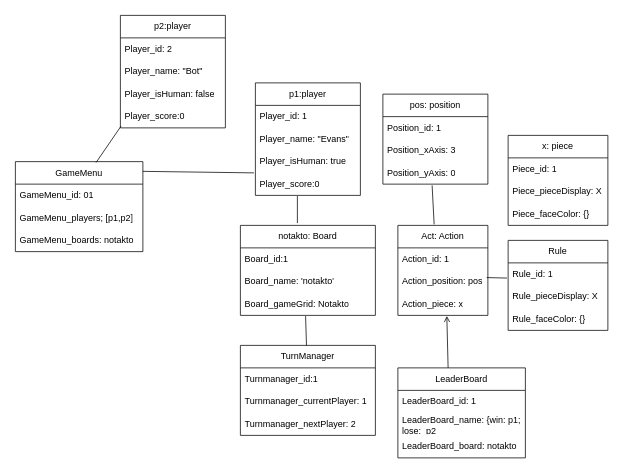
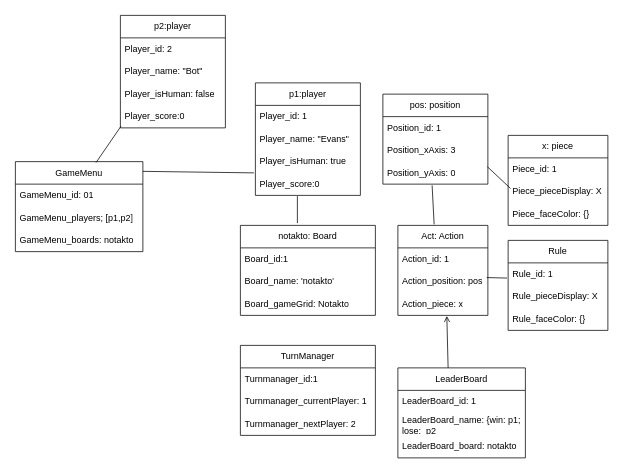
edge "Position_yAxis: 0" -- "Piece_pieceDisplay: X": added
edge "Board_gameGrid: Notakto" -- "TurnManager": removed
